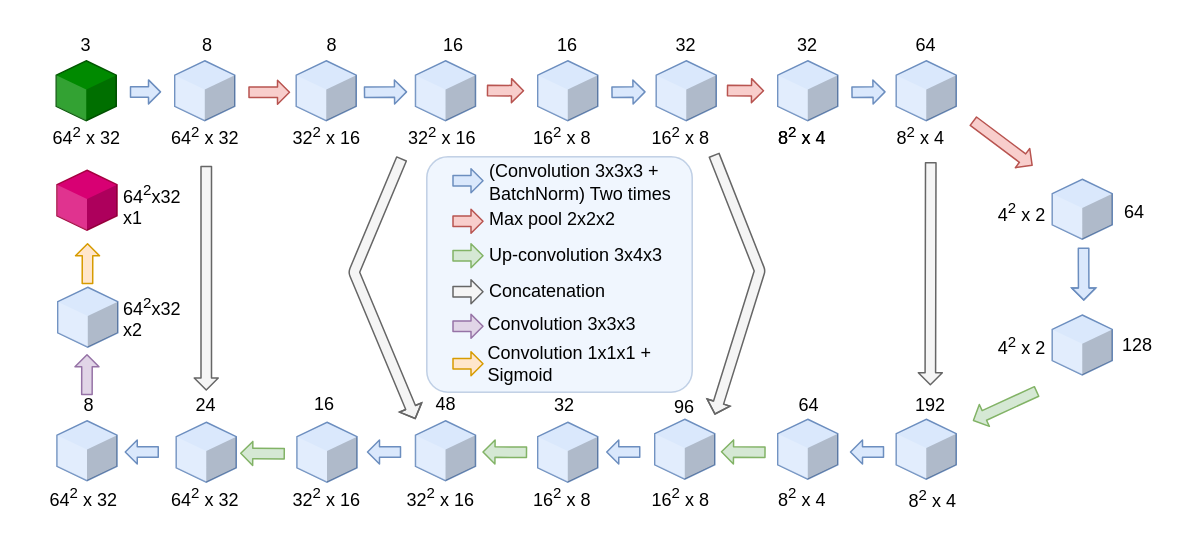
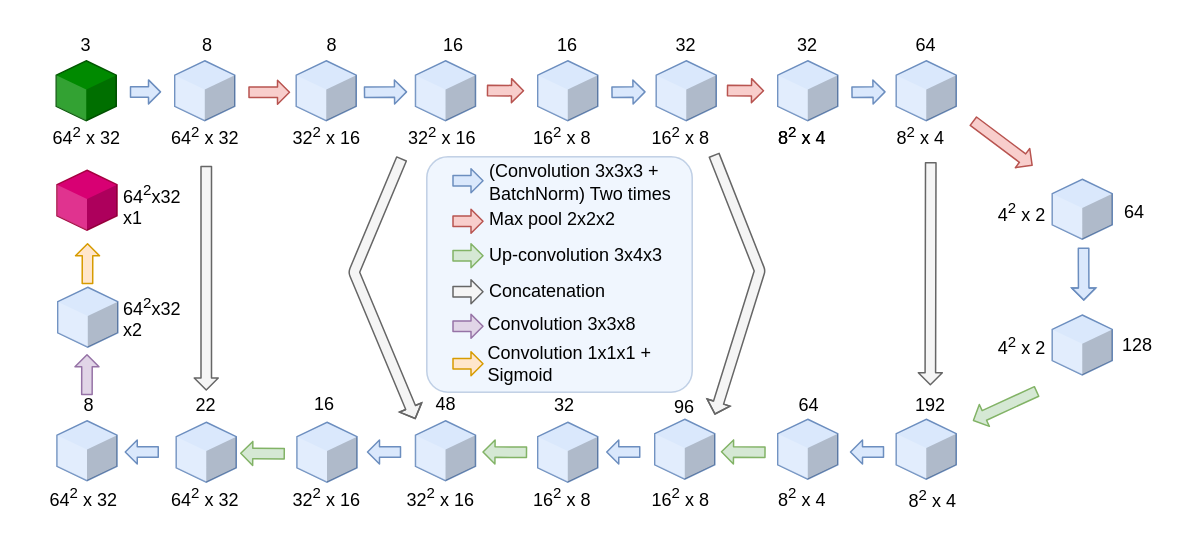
node "Convolution 3x3x3": label "Convolution 3x3x3" -> "Convolution 3x3x8"
node "24": label "24" -> "22"
